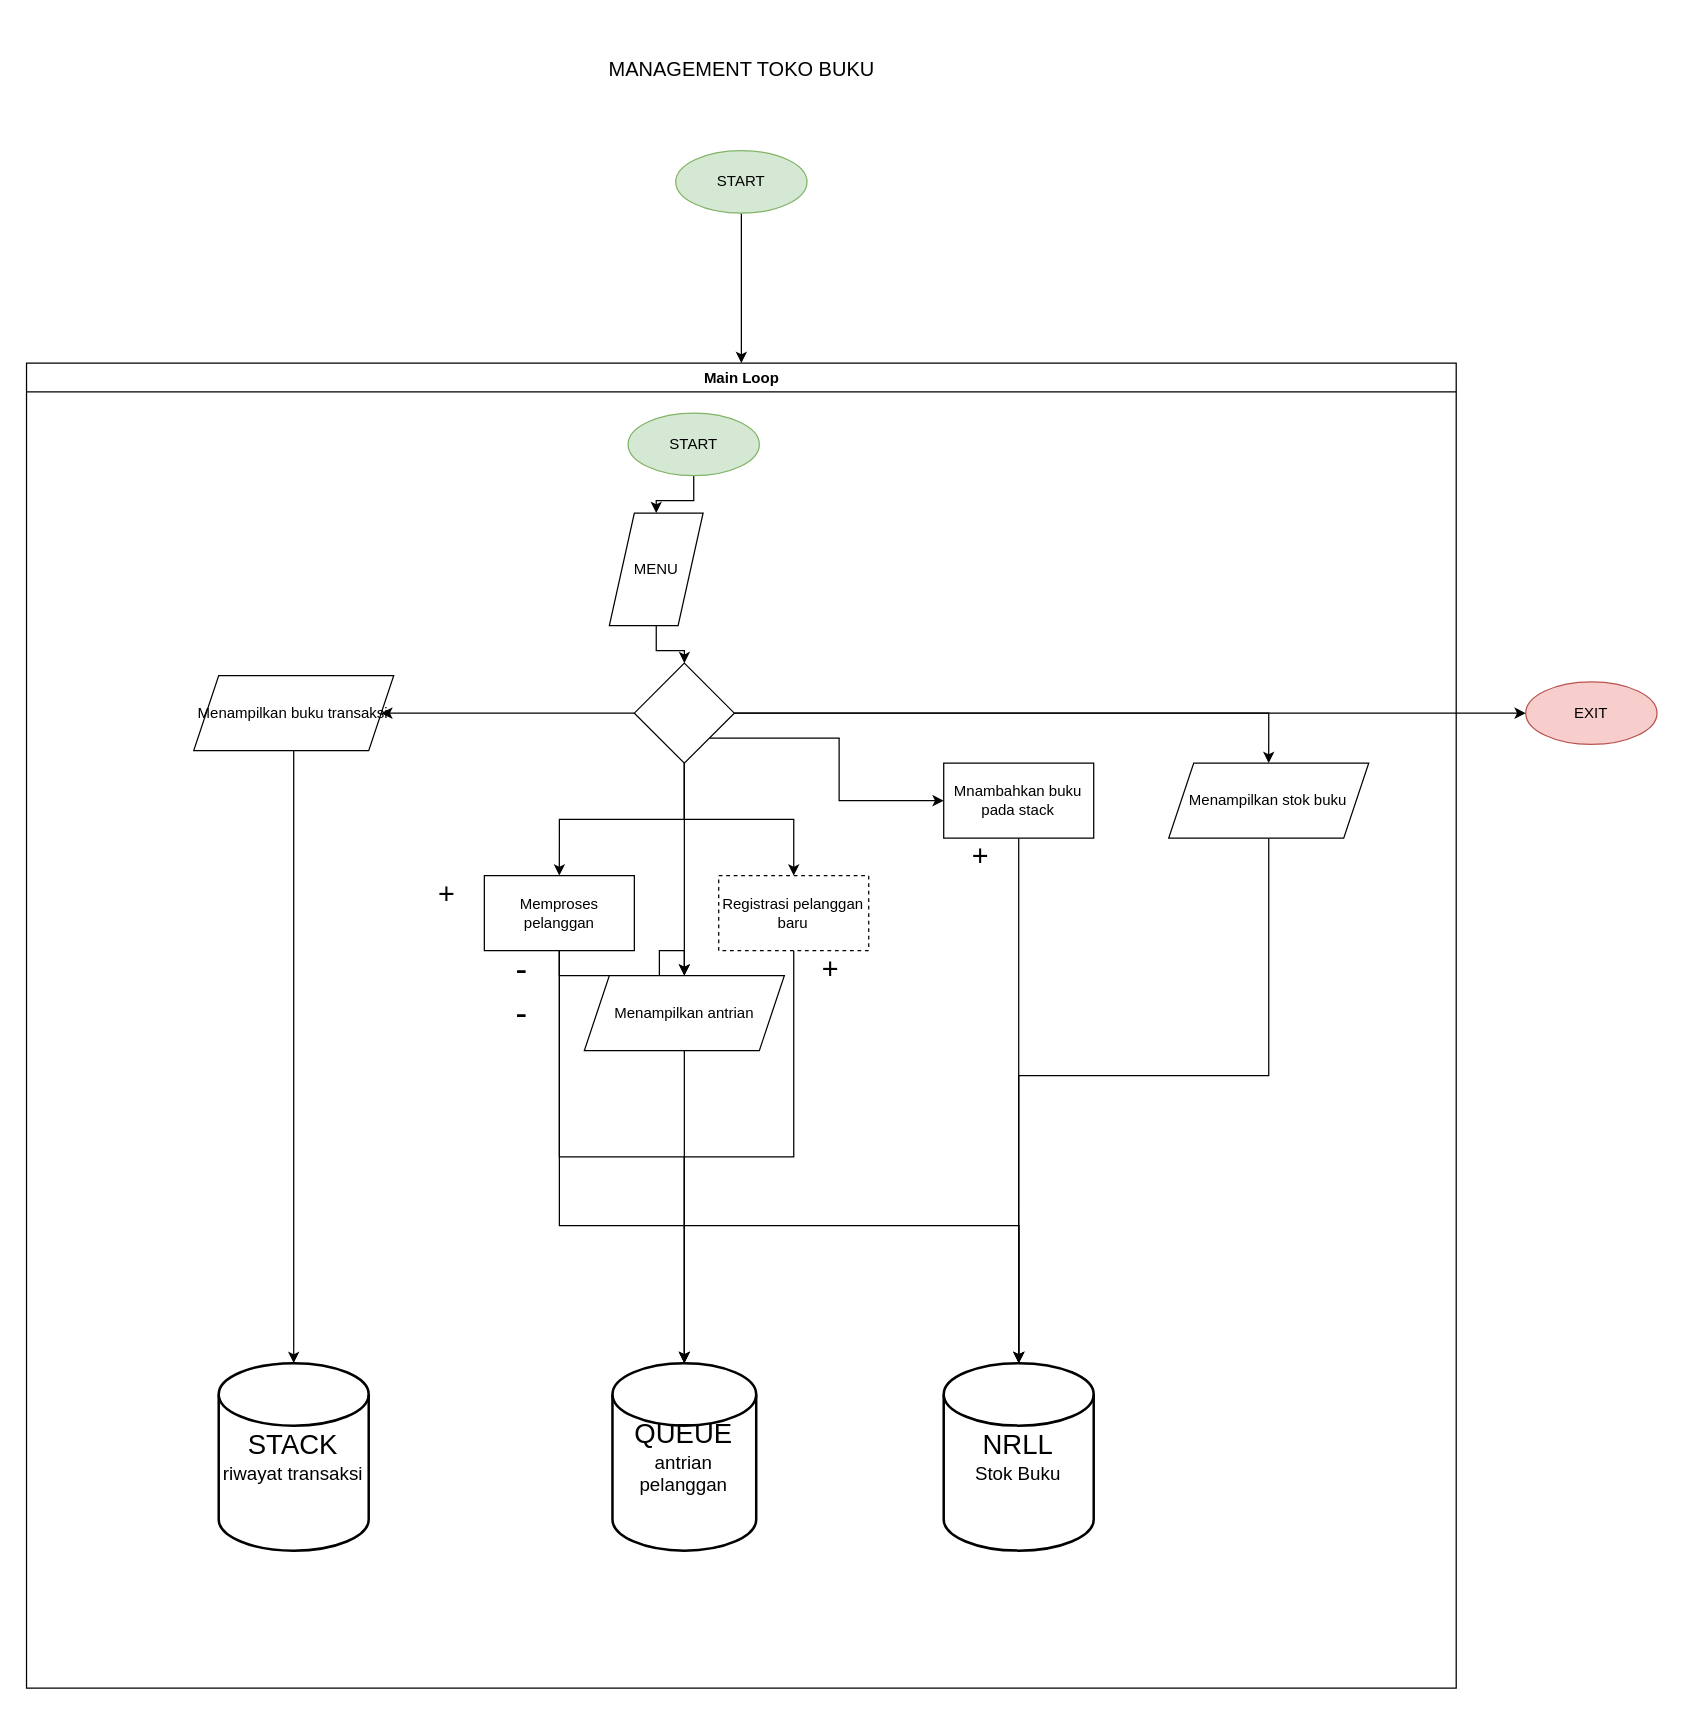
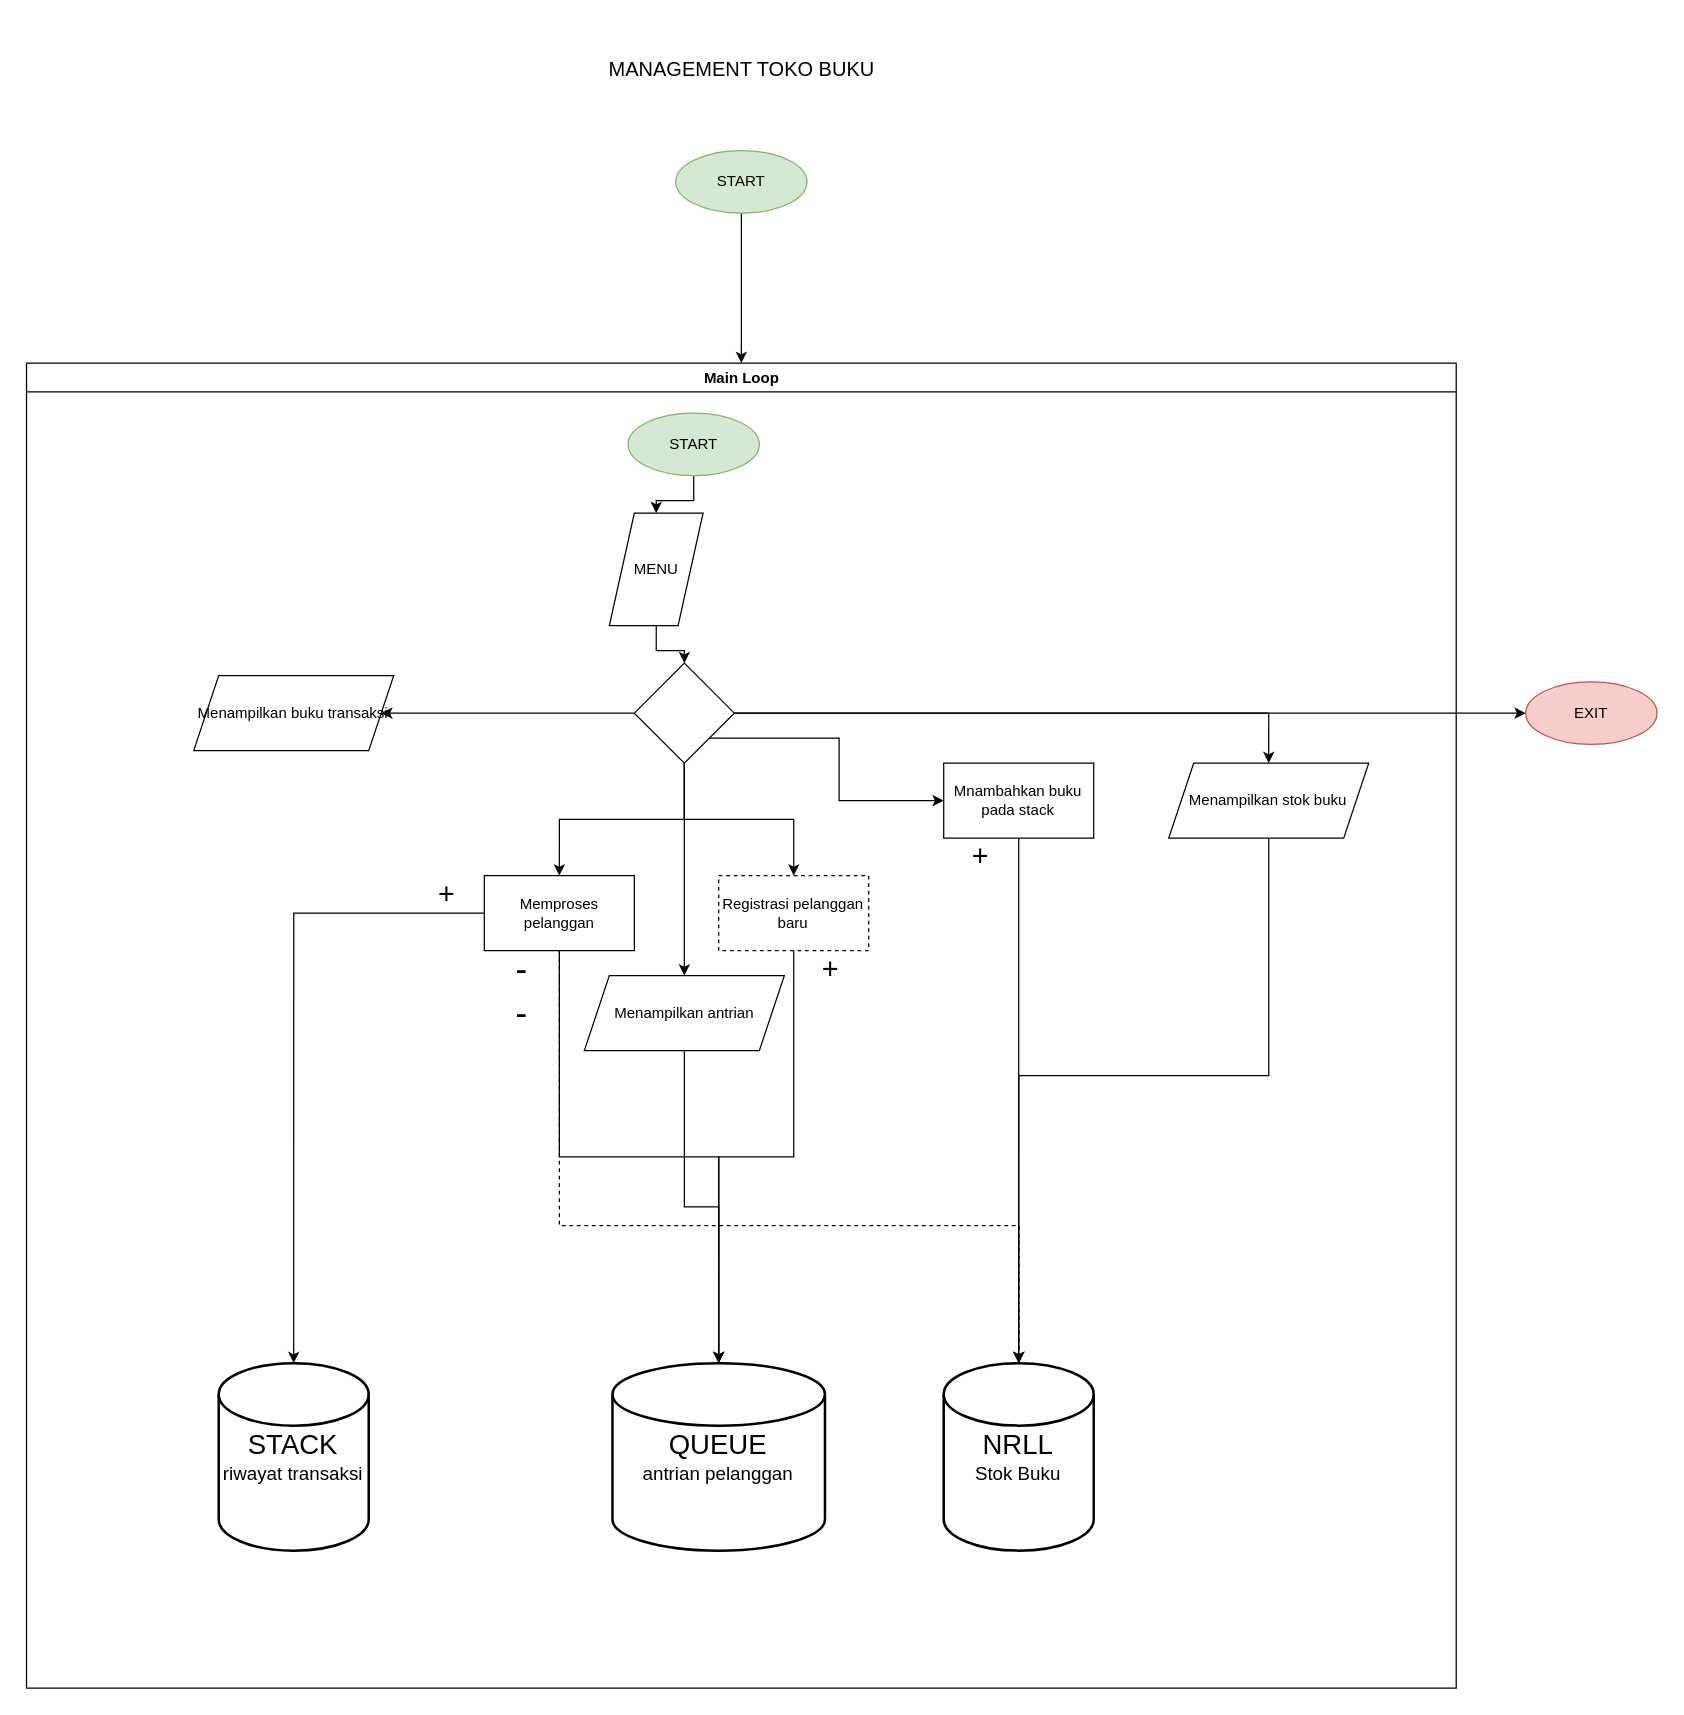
edge "Menampilkan buku transaksi" -> "STACK riwayat transaksi": removed
edge "Memproses pelanggan" -> "Menampilkan antrian": now "Memproses pelanggan" -> "STACK riwayat transaksi"
edge "Memproses pelanggan" -> "NRLL Stok Buku": style solid -> dashed
node "QUEUE antrian pelanggan": size 144x188 -> 213x188
